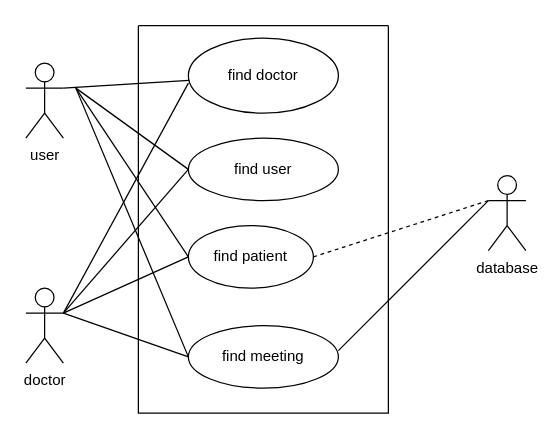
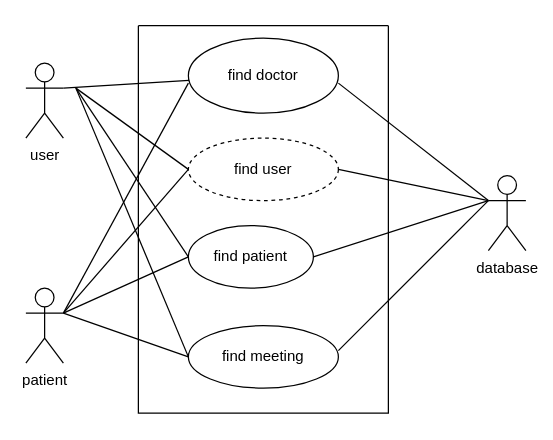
edge "find doctor" -- "database": added
node "find user": style solid -> dashed
edge "find user" -- "database": added
edge "database" -- "find patient": style dashed -> solid
node "doctor": label "doctor" -> "patient"
